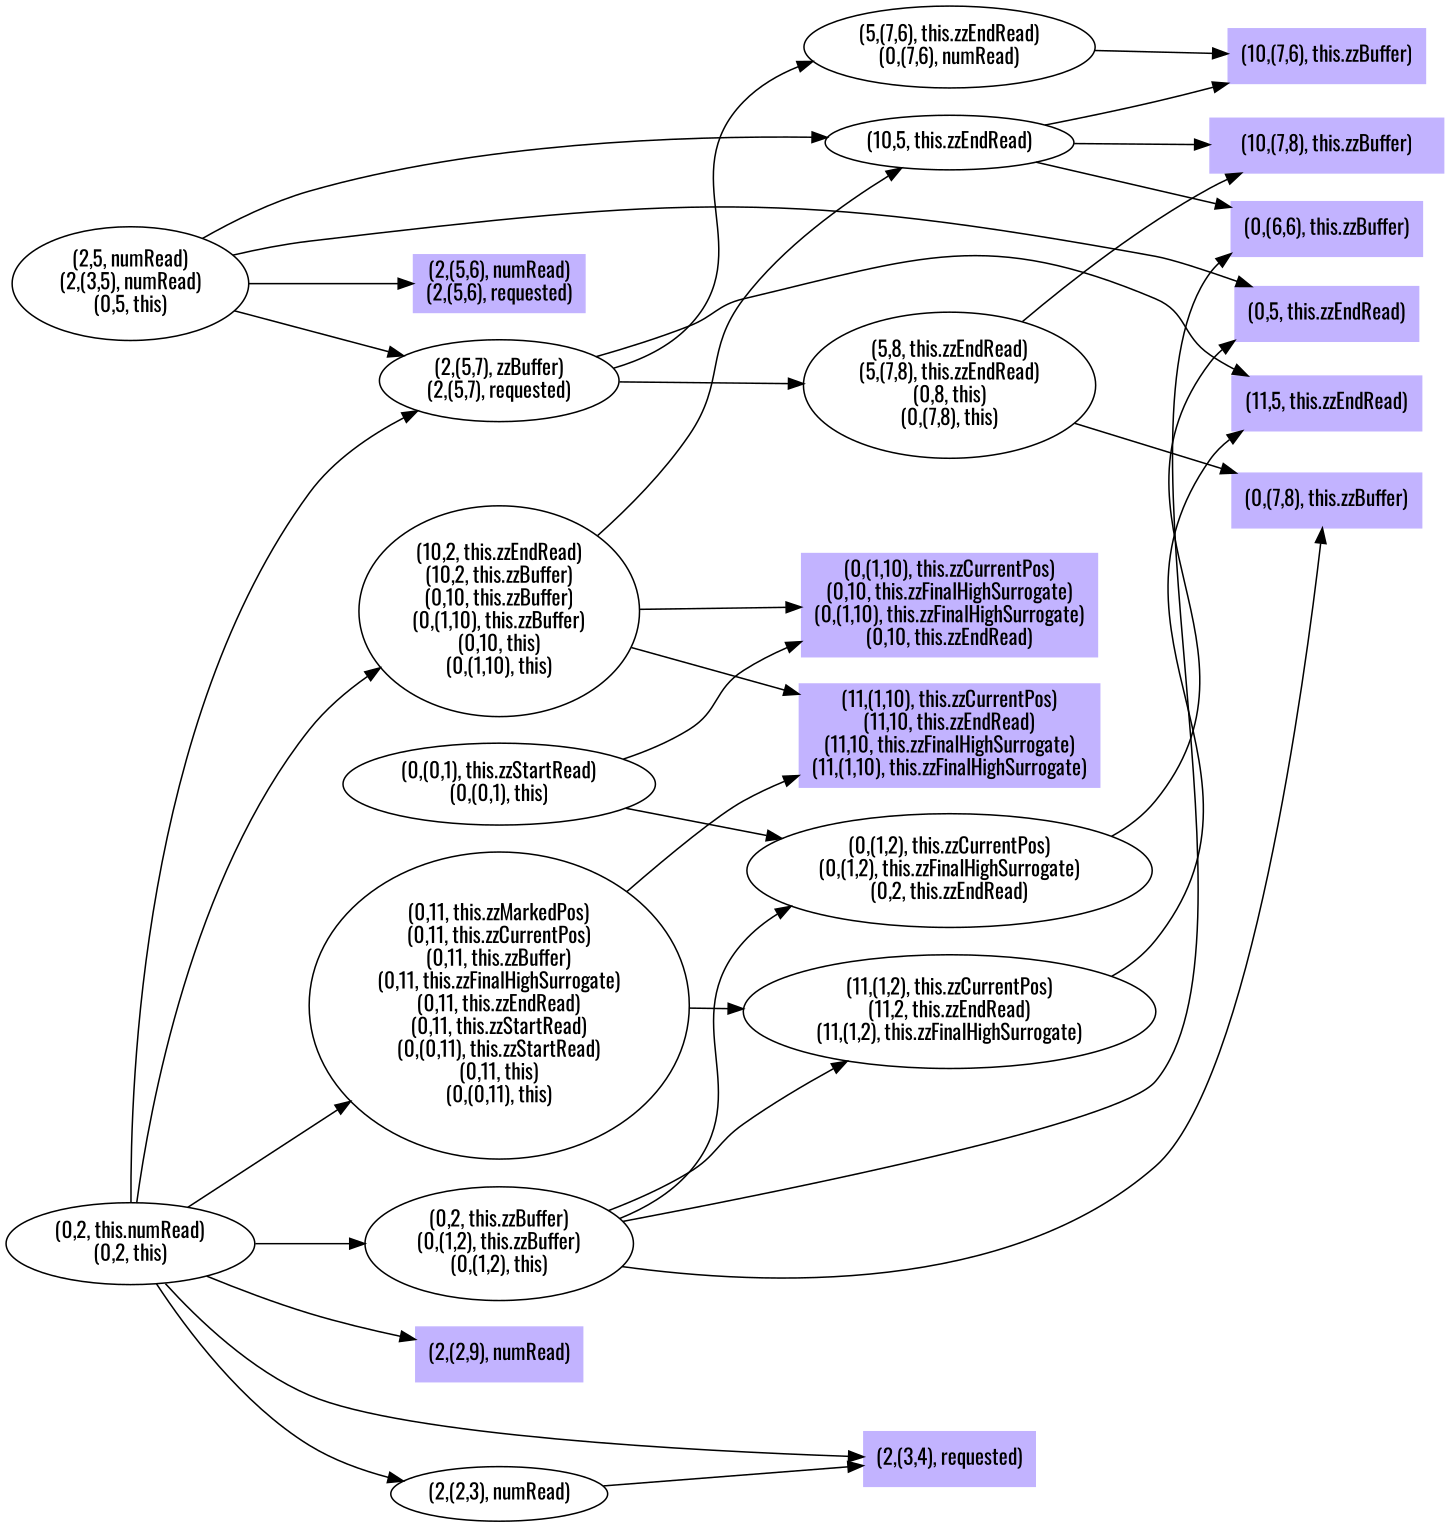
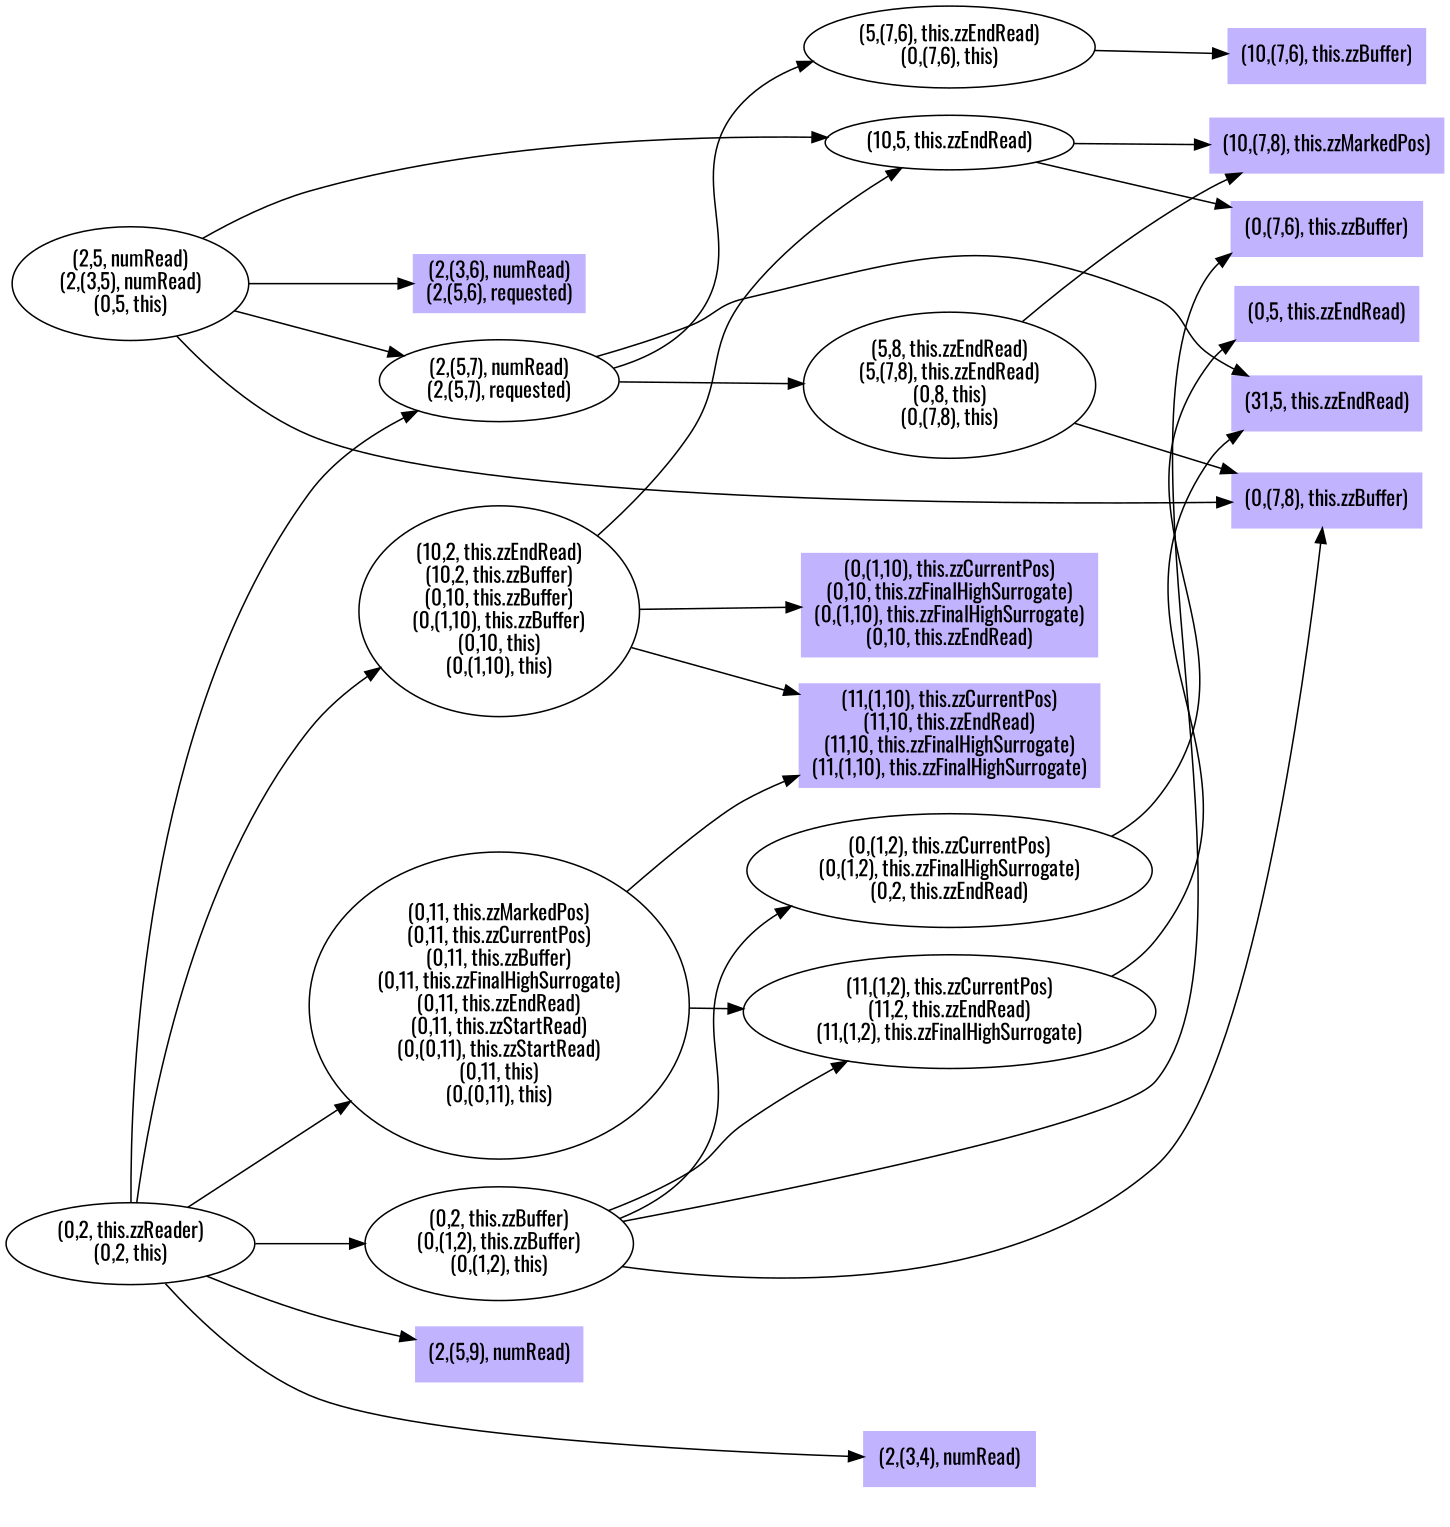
node "(5,(7,6), this.zzEndRead) (0,(7,6), numRead)": label "(5,(7,6), this.zzEndRead) (0,(7,6), numRead)" -> "(5,(7,6), this.zzEndRead) (0,(7,6), this)"
edge "(10,5, this.zzEndRead)" -> "(10,(7,6), this.zzBuffer)": removed
node "(10,(7,8), this.zzBuffer)": label "(10,(7,8), this.zzBuffer)" -> "(10,(7,8), this.zzMarkedPos)"
edge "(2,5, numRead) (2,(3,5), numRead) (0,5, this)" -> "(0,5, this.zzEndRead)": now "(2,5, numRead) (2,(3,5), numRead) (0,5, this)" -> "(0,(7,8), this.zzBuffer)"
node "(0,(6,6), this.zzBuffer)": label "(0,(6,6), this.zzBuffer)" -> "(0,(7,6), this.zzBuffer)"
node "(2,(5,6), numRead) (2,(5,6), requested)": label "(2,(5,6), numRead) (2,(5,6), requested)" -> "(2,(3,6), numRead) (2,(5,6), requested)"
node "(2,(5,7), zzBuffer) (2,(5,7), requested)": label "(2,(5,7), zzBuffer) (2,(5,7), requested)" -> "(2,(5,7), numRead) (2,(5,7), requested)"
node "(11,5, this.zzEndRead)": label "(11,5, this.zzEndRead)" -> "(31,5, this.zzEndRead)"
node "(0,(0,1), this.zzStartRead) (0,(0,1), this)": removed
node "(0,2, this.numRead) (0,2, this)": label "(0,2, this.numRead) (0,2, this)" -> "(0,2, this.zzReader) (0,2, this)"
node "(2,(2,9), numRead)": label "(2,(2,9), numRead)" -> "(2,(5,9), numRead)"
node "(2,(3,4), requested)": label "(2,(3,4), requested)" -> "(2,(3,4), numRead)"
node "(2,(2,3), numRead)": removed
